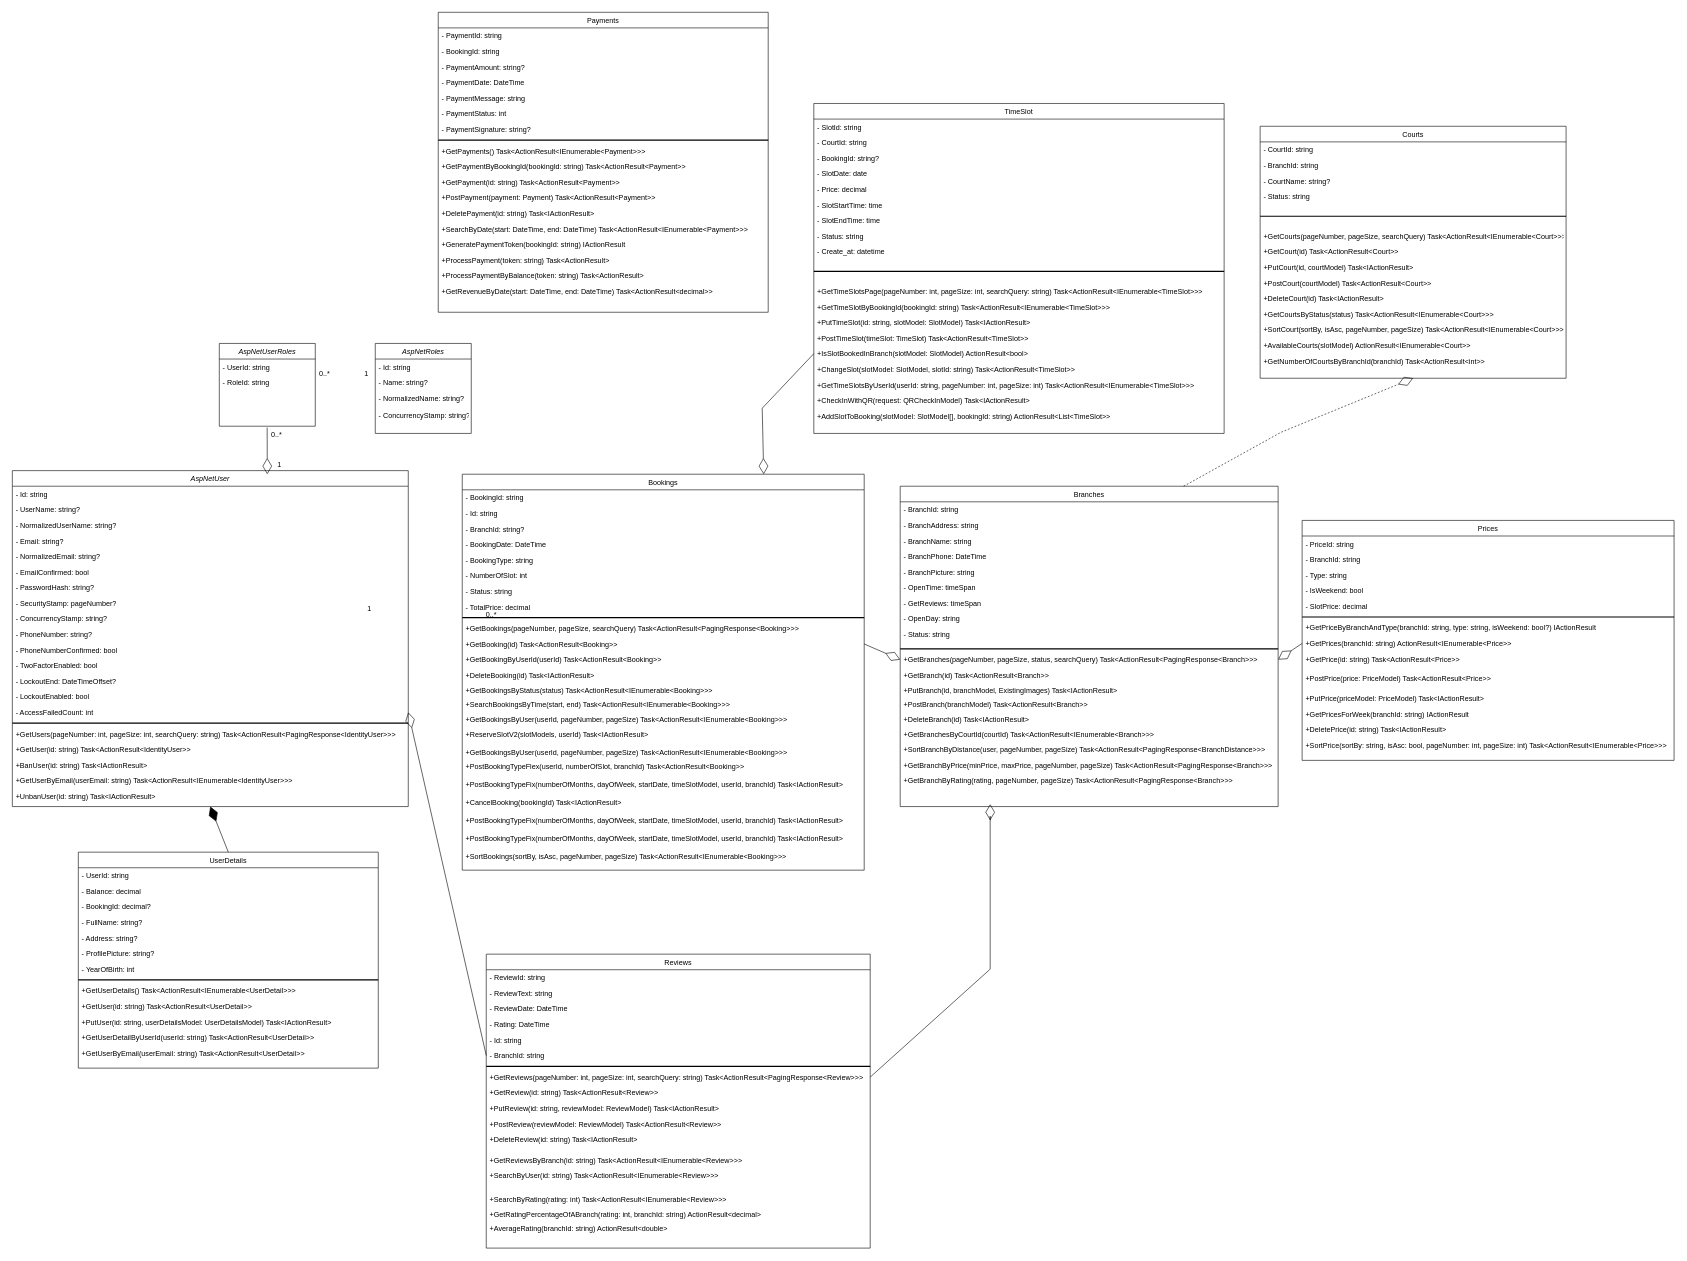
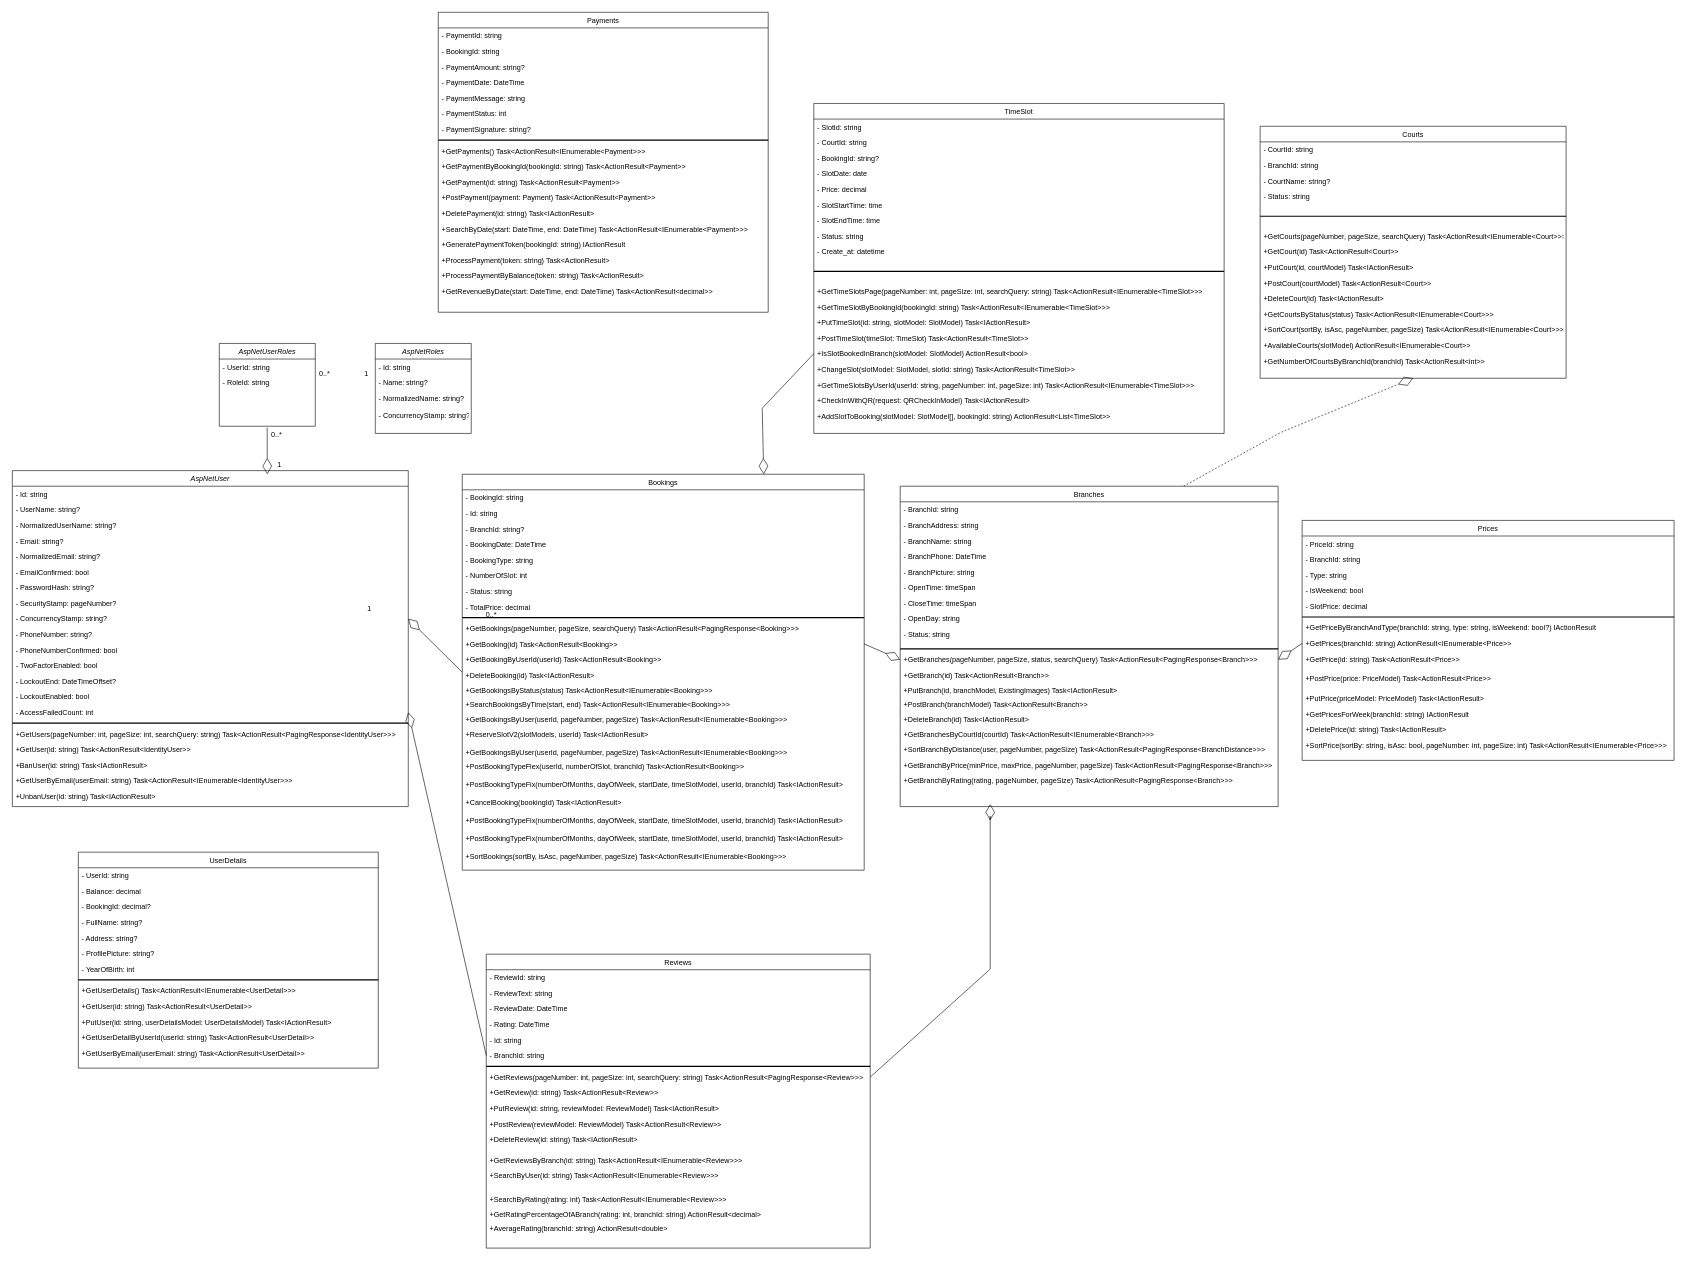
node "- GetReviews: timeSpan": label "- GetReviews: timeSpan" -> "- CloseTime: timeSpan"
edge "Bookings" -> "- ConcurrencyStamp: string?": added
edge "UserDetails" -> "AspNetUser": removed
